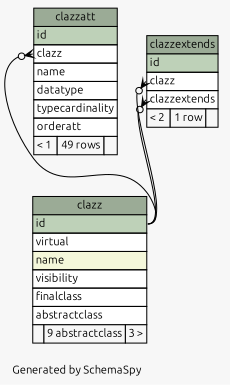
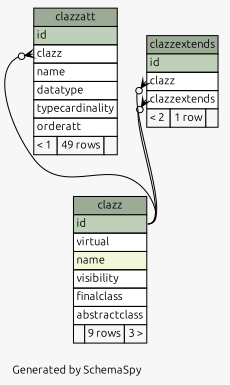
node "clazz": text "9 abstractclass" -> "9 rows"
